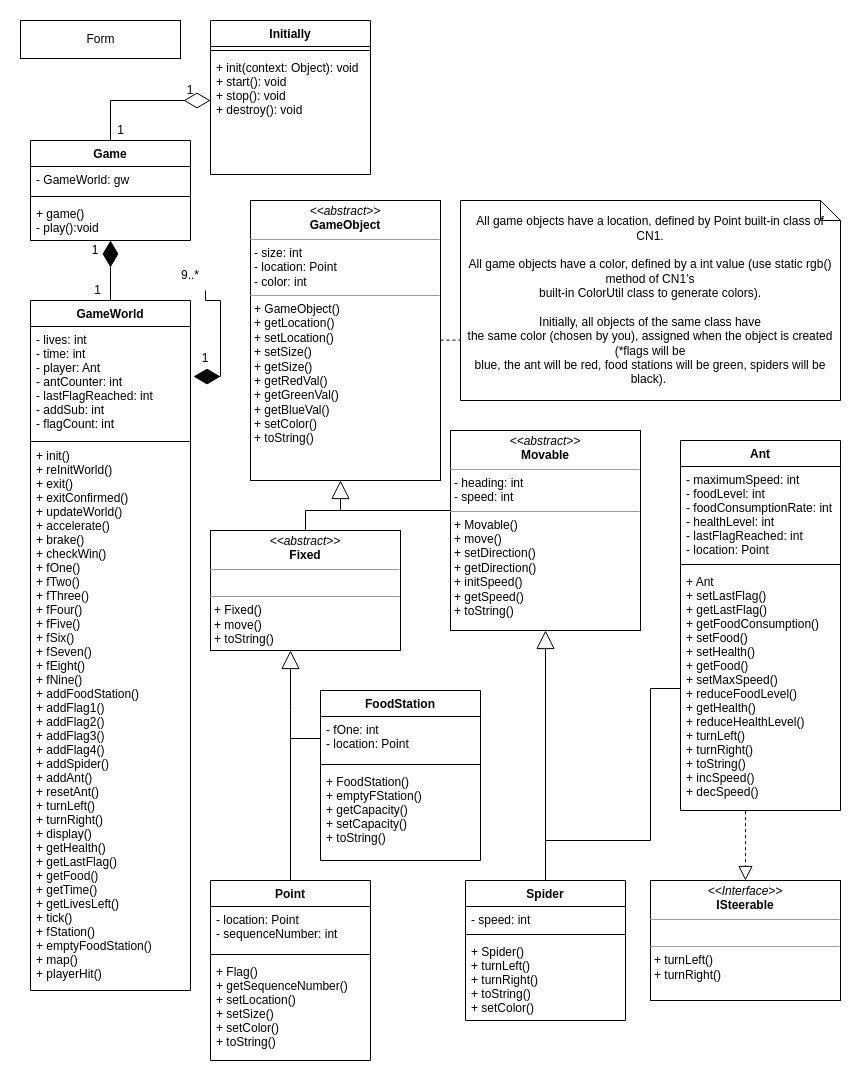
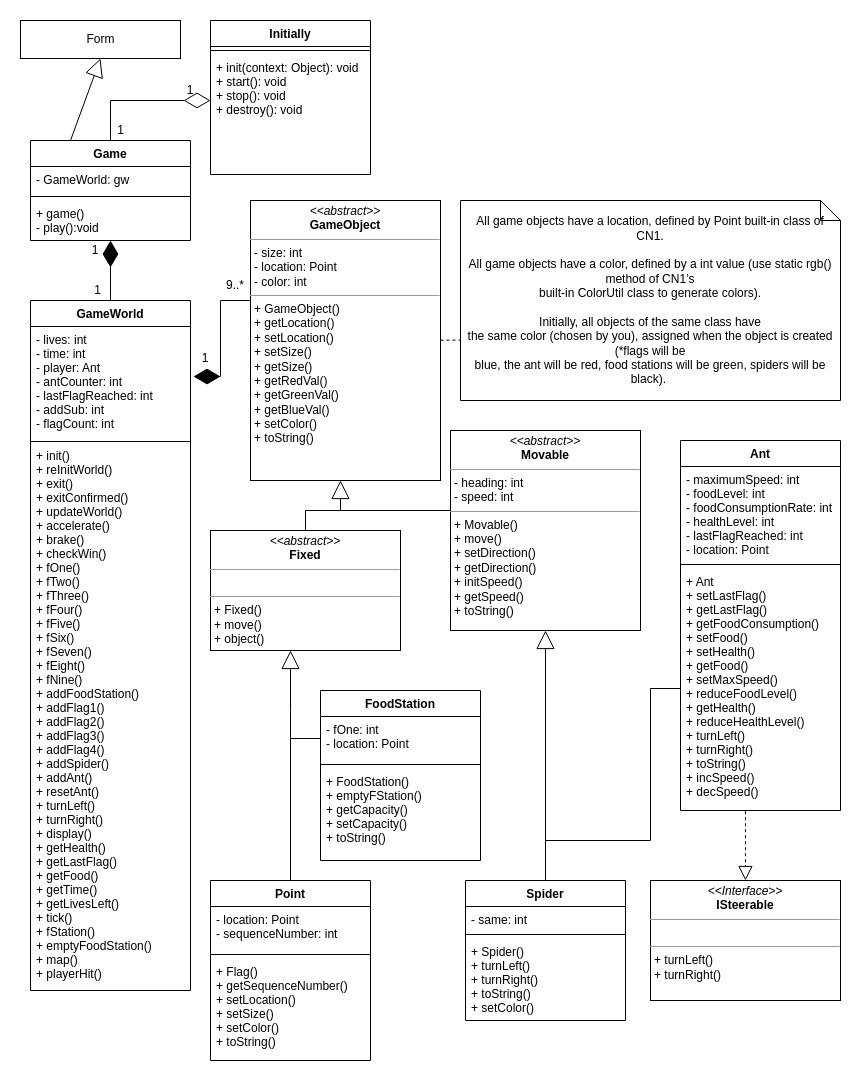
edge "Game" -> "Form": added
node "9..*": moved (191, 276) -> (236, 286)
node "<<abstract>> Fixed + Fixed() + move() + toString()": label "<<abstract>> Fixed + Fixed() + move() + toString()" -> "<<abstract>> Fixed + Fixed() + move() + object()"
node "- speed: int": label "- speed: int" -> "- same: int"
